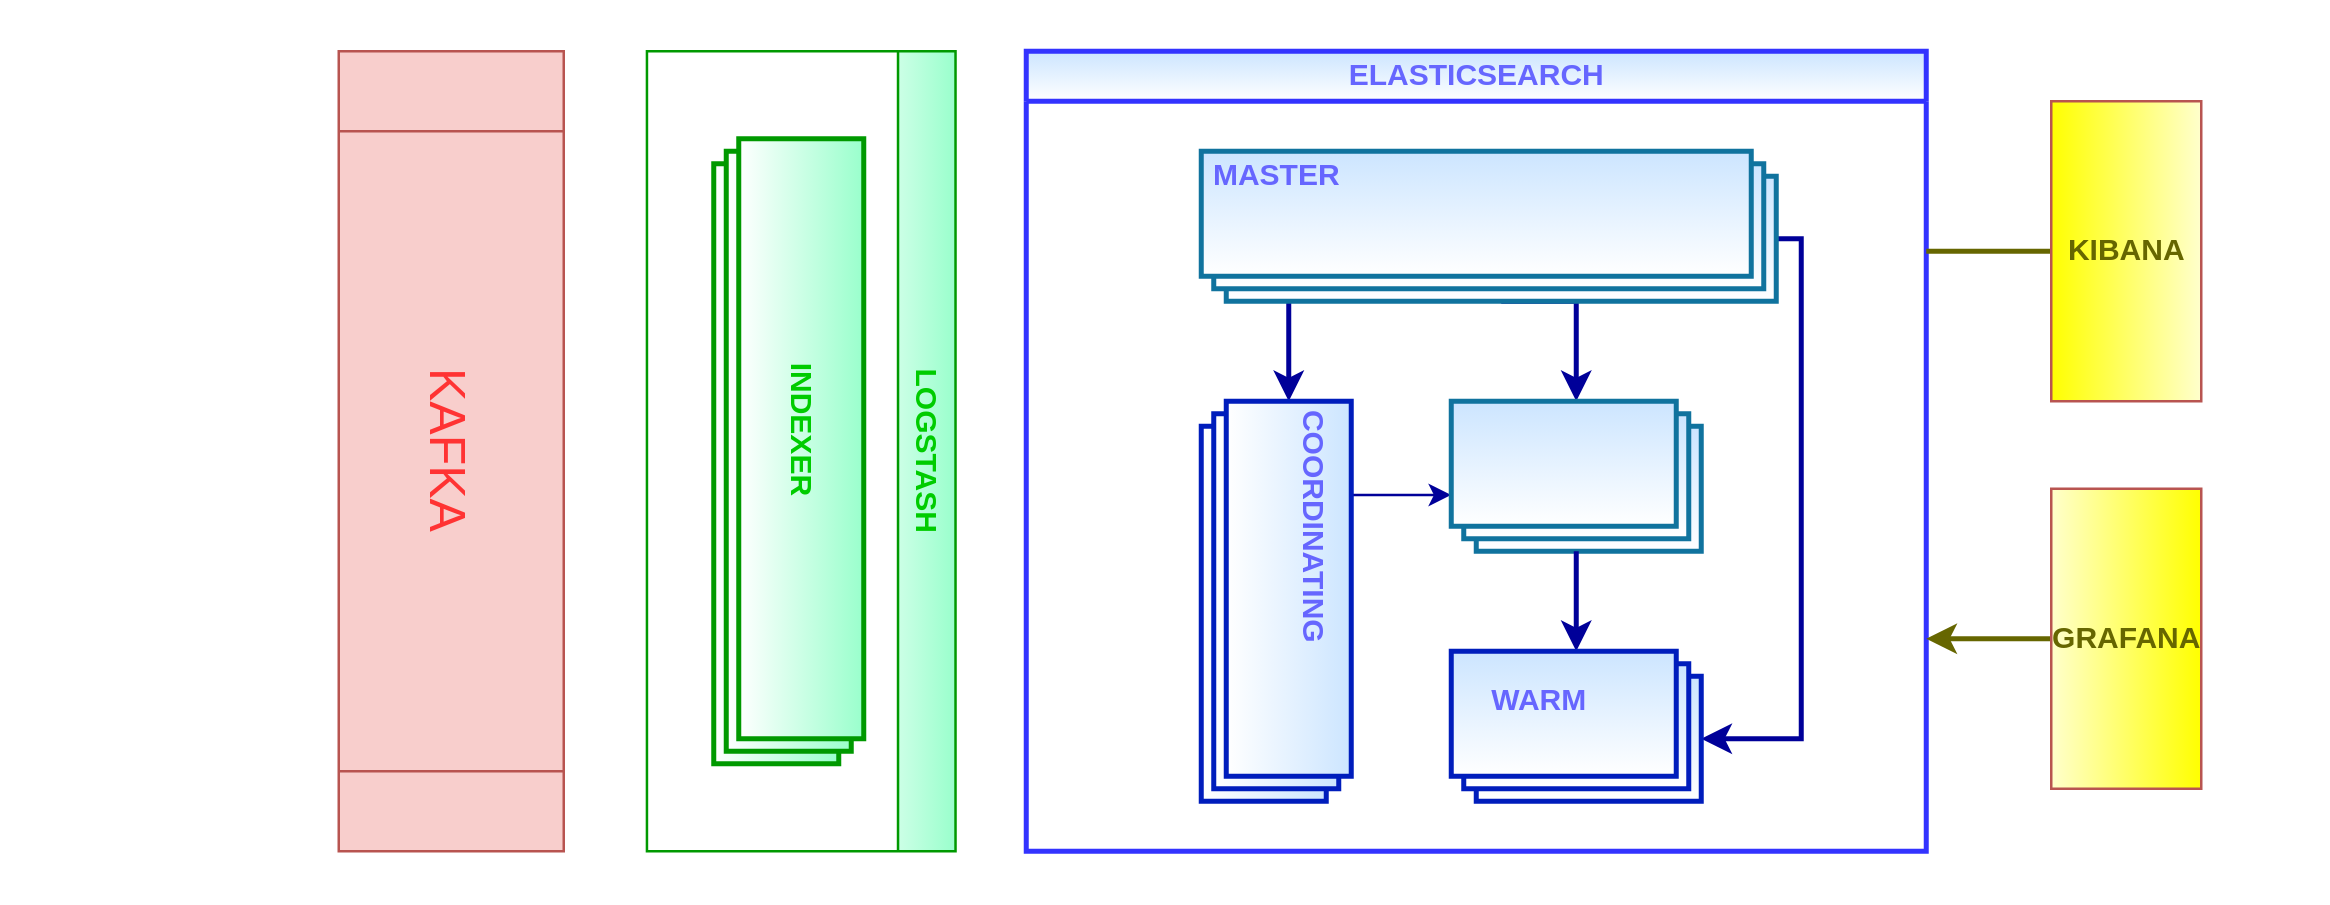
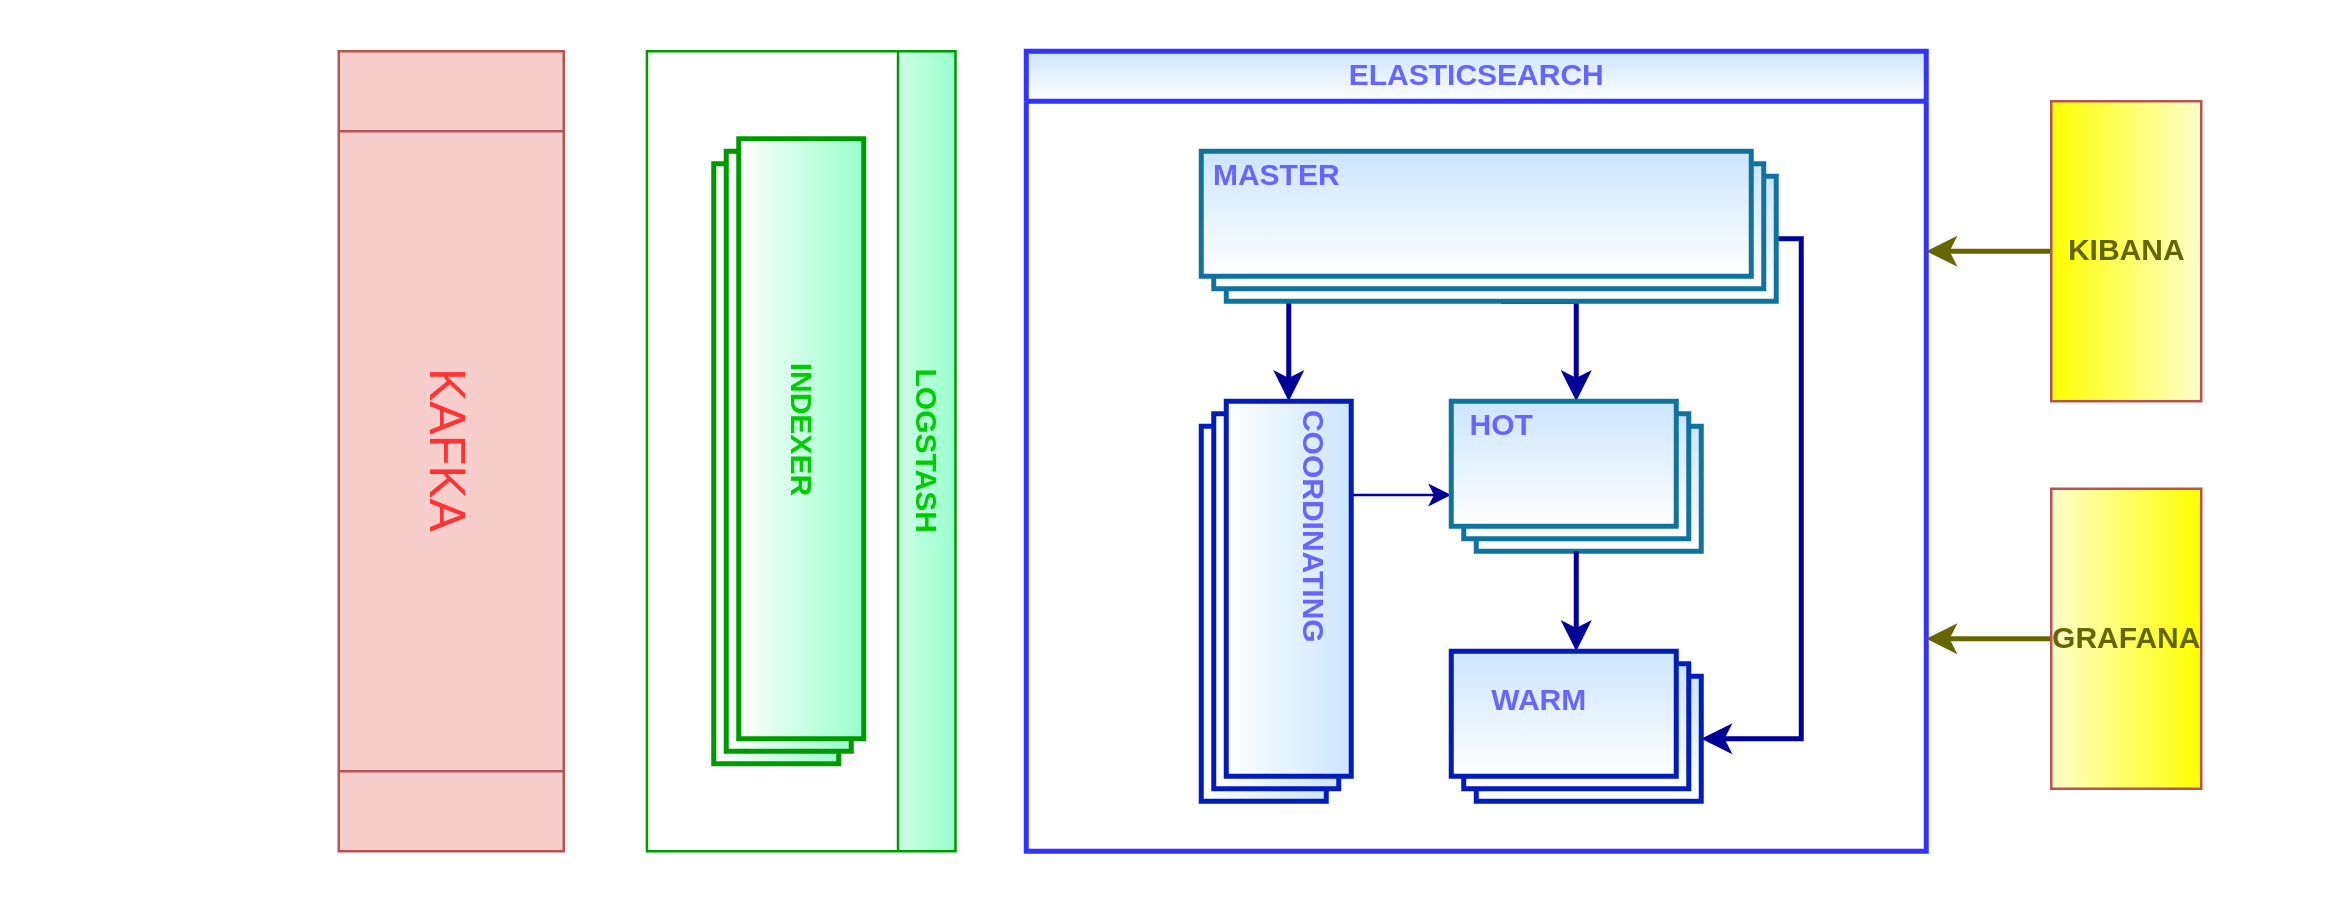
edge "KIBANA" -- "ELASTICSEARCH": arrowhead none -> classic
node "HOT": added
